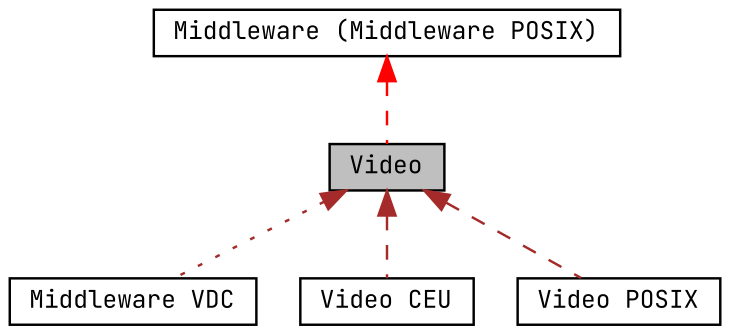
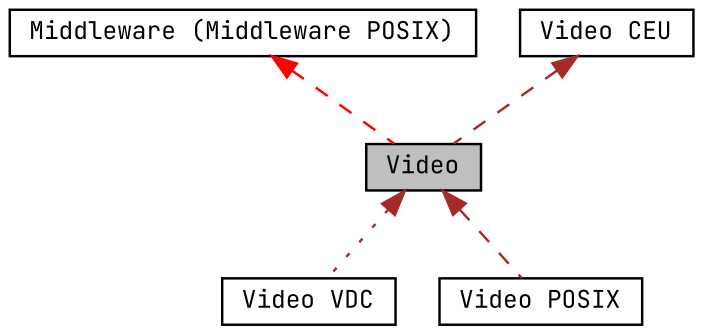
edge "Video CEU" -> "Video": reversed
node "Middleware VDC": label "Middleware VDC" -> "Video VDC"
